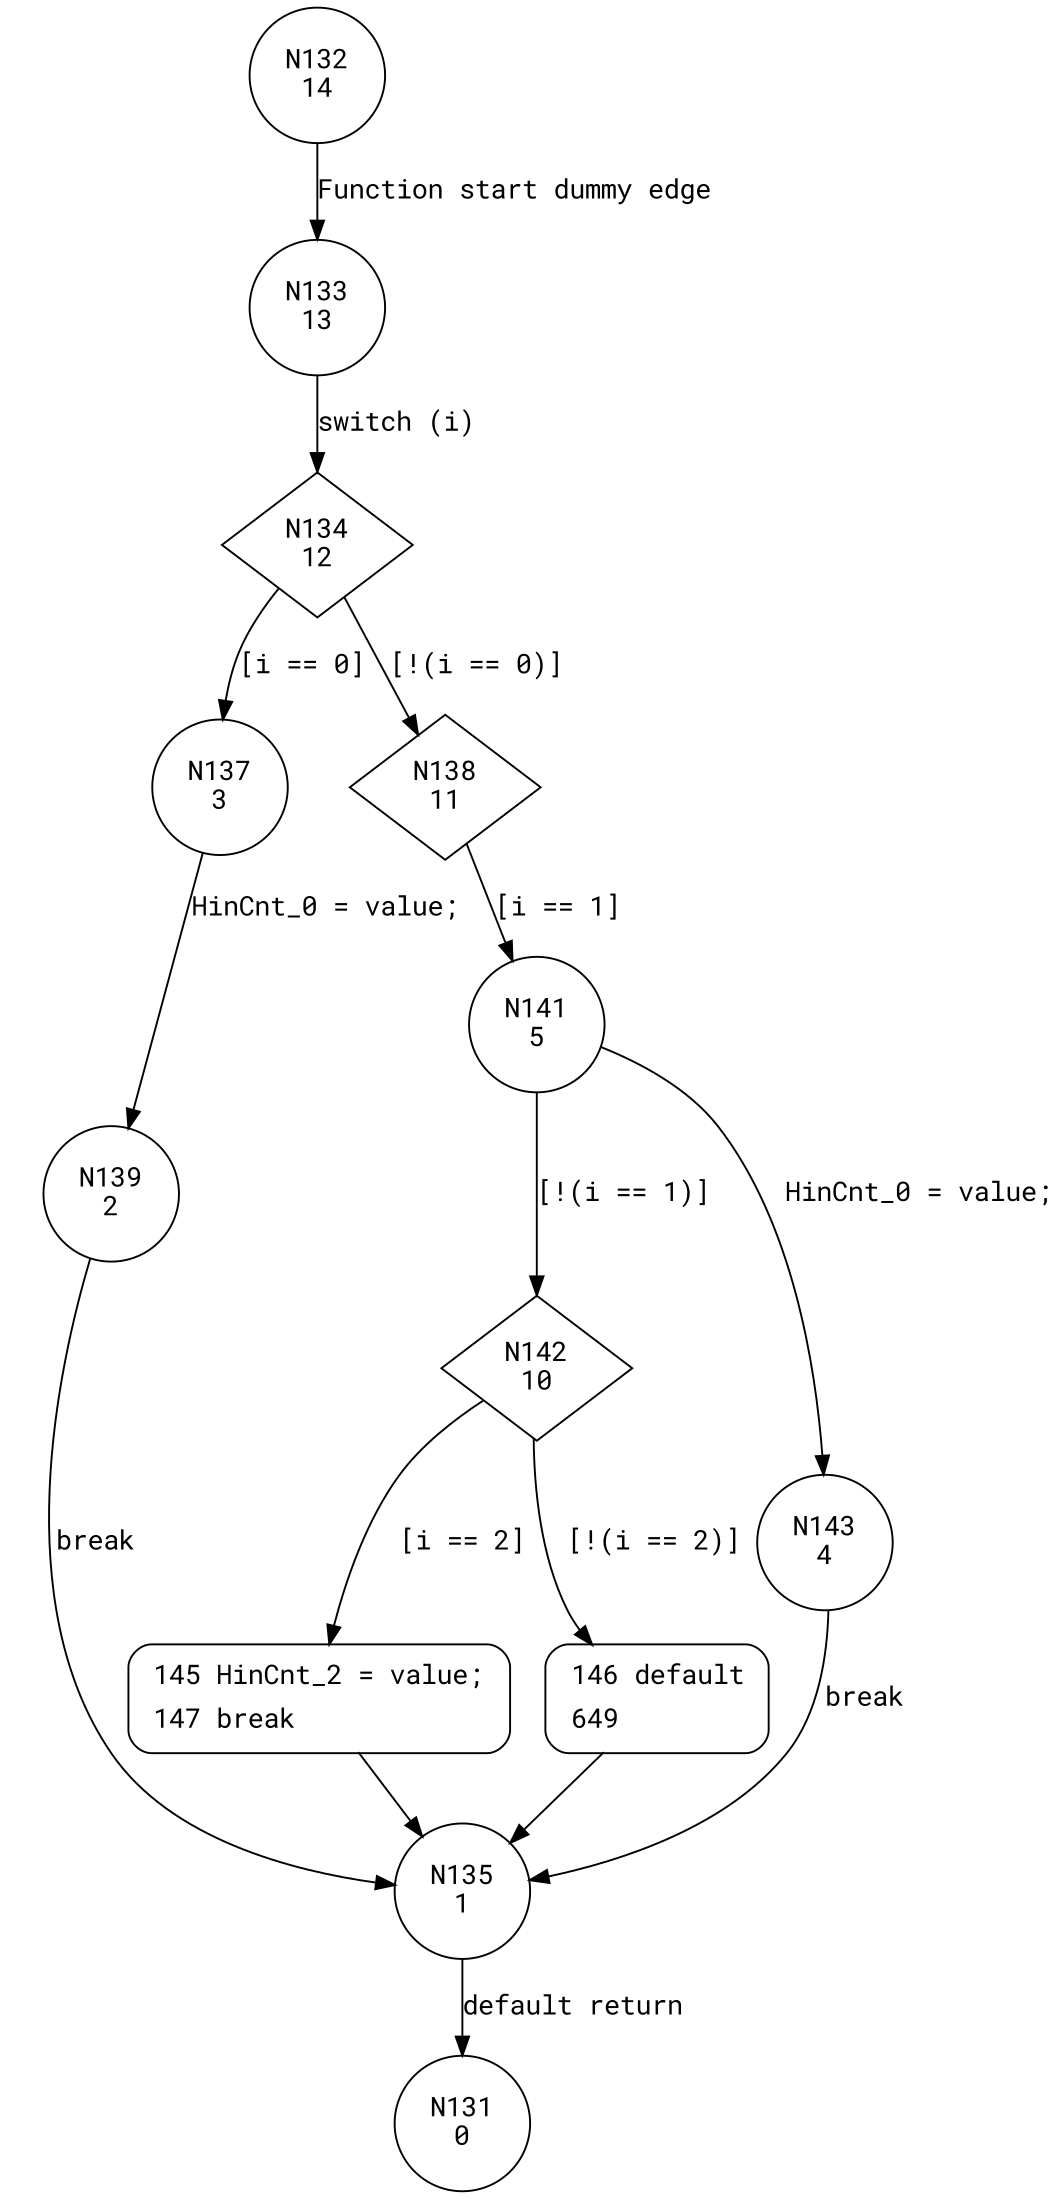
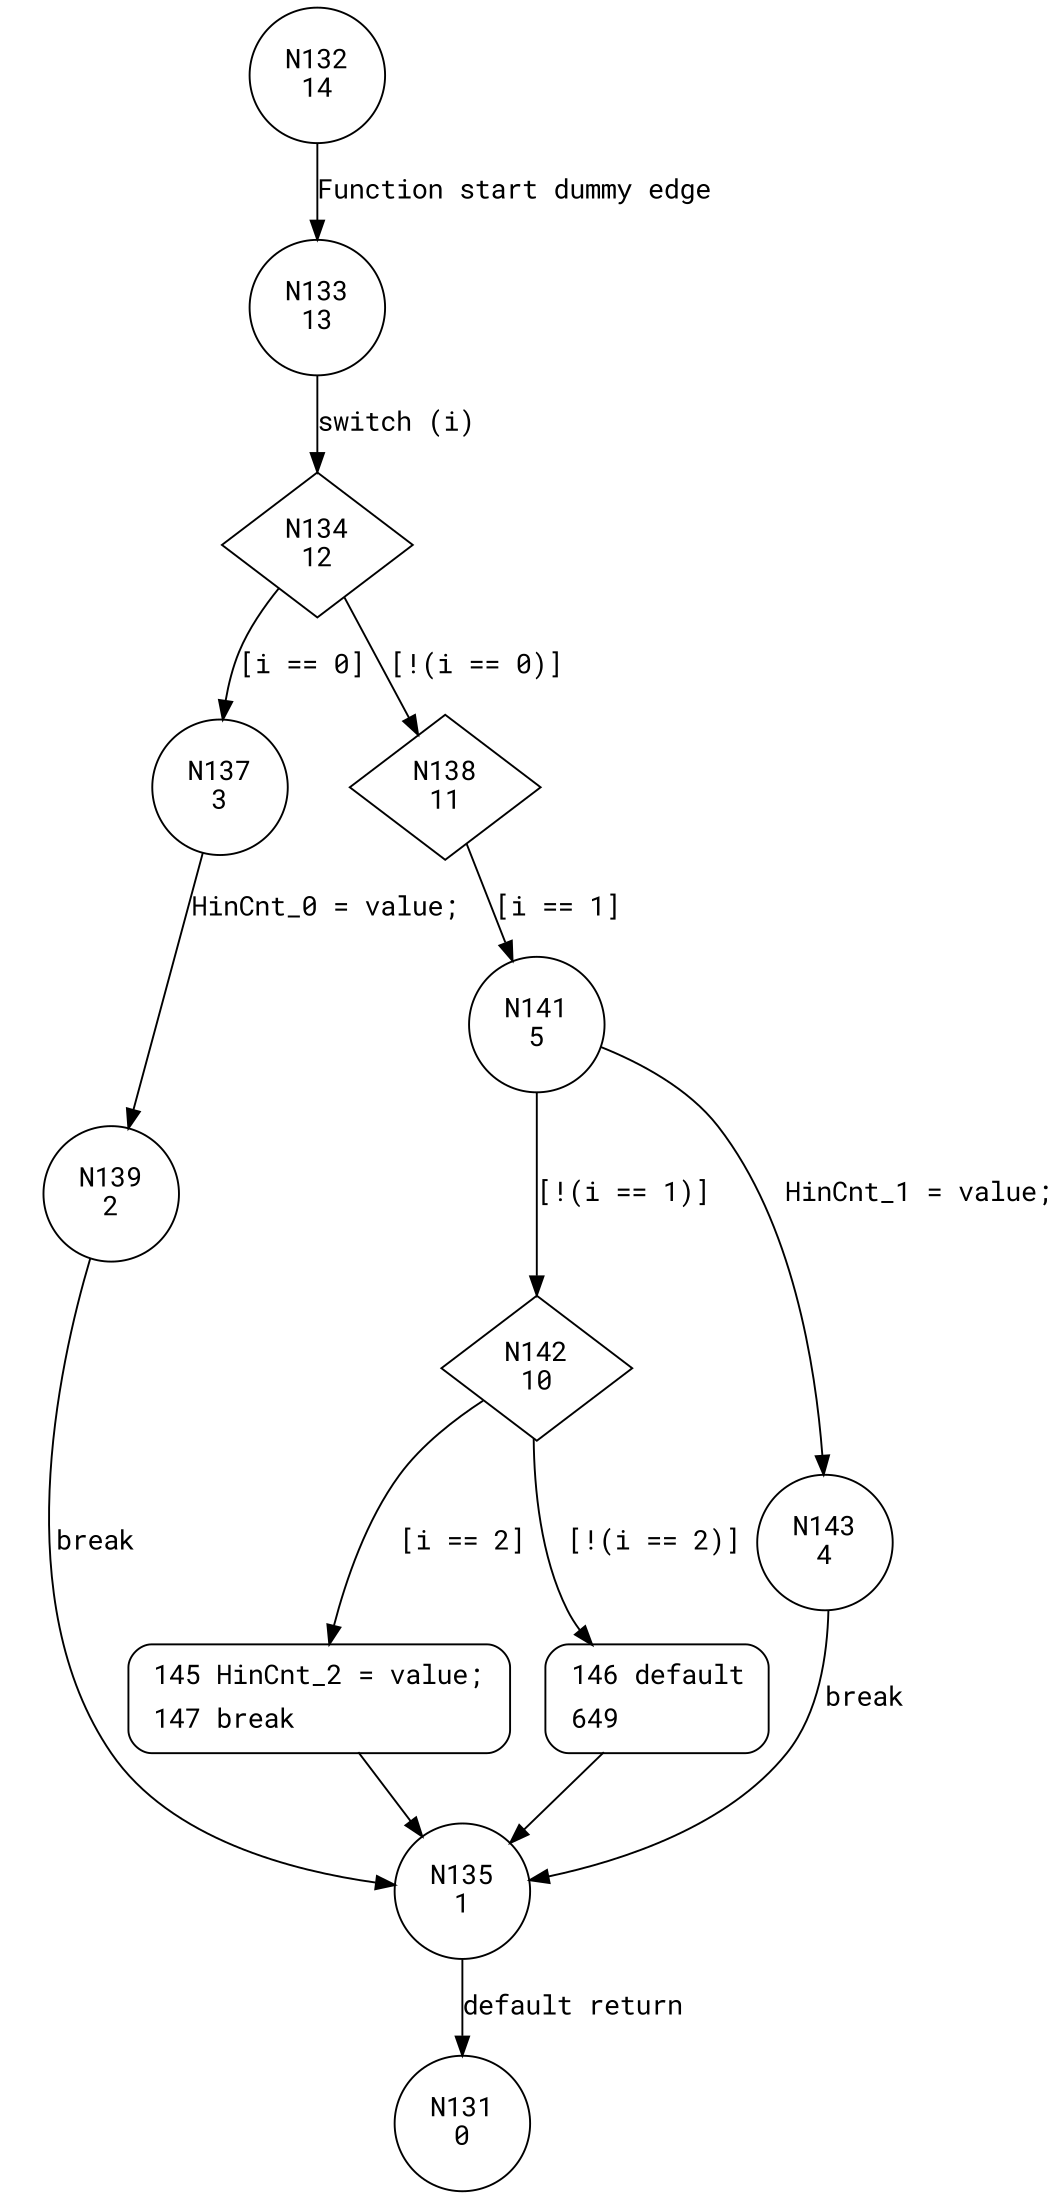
edge "N141 5" -> "N143 4": label "HinCnt_0 = value;" -> "HinCnt_1 = value;"
